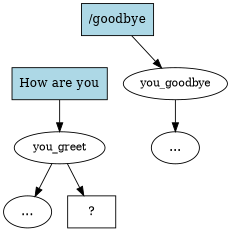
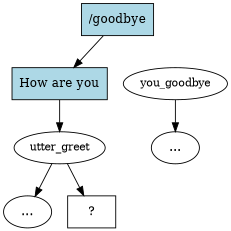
edge "/goodbye" -> "you_goodbye": now "/goodbye" -> "How are you"
node "you_greet": label "you_greet" -> "utter_greet"
